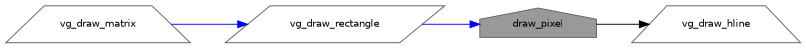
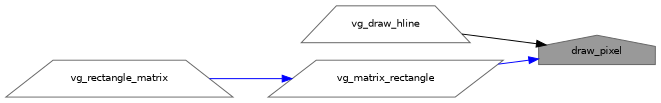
node "vg_draw_matrix": label "vg_draw_matrix" -> "vg_rectangle_matrix"
node "vg_draw_rectangle": label "vg_draw_rectangle" -> "vg_matrix_rectangle"
edge "draw_pixel" -> "vg_draw_hline": reversed
